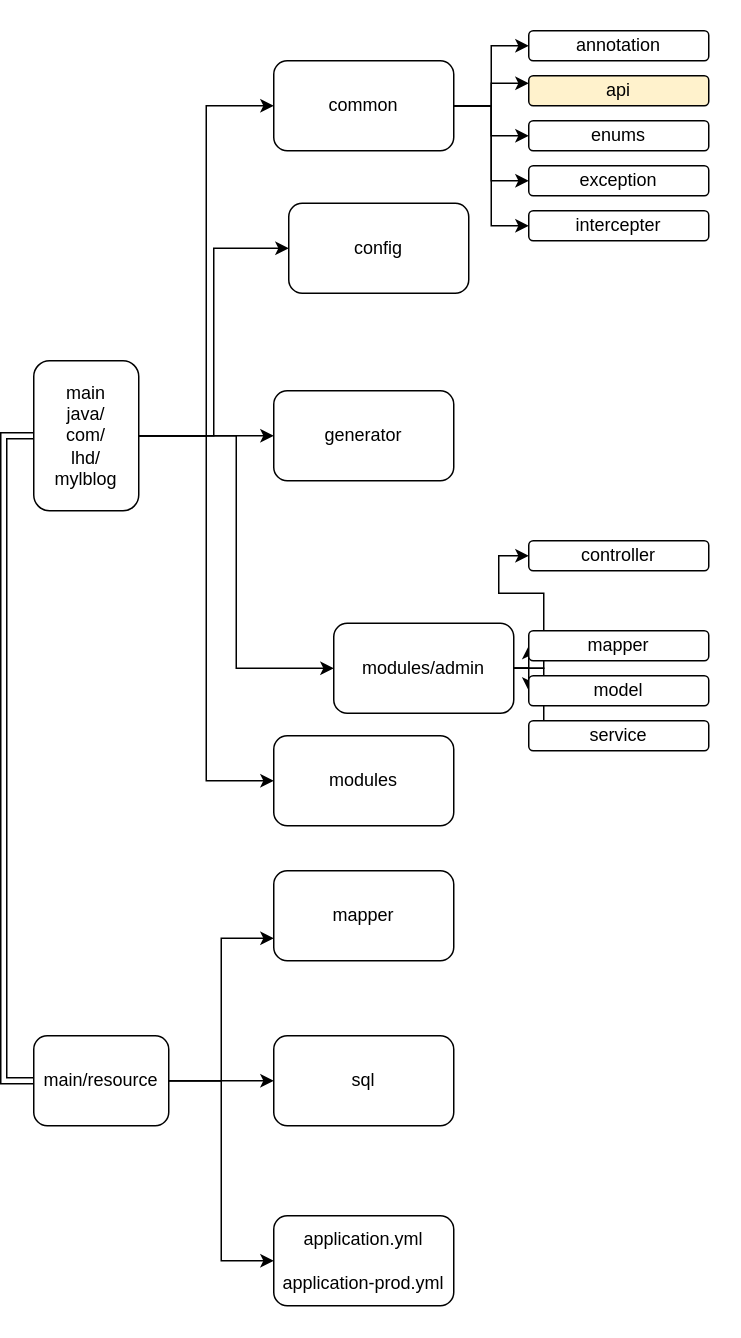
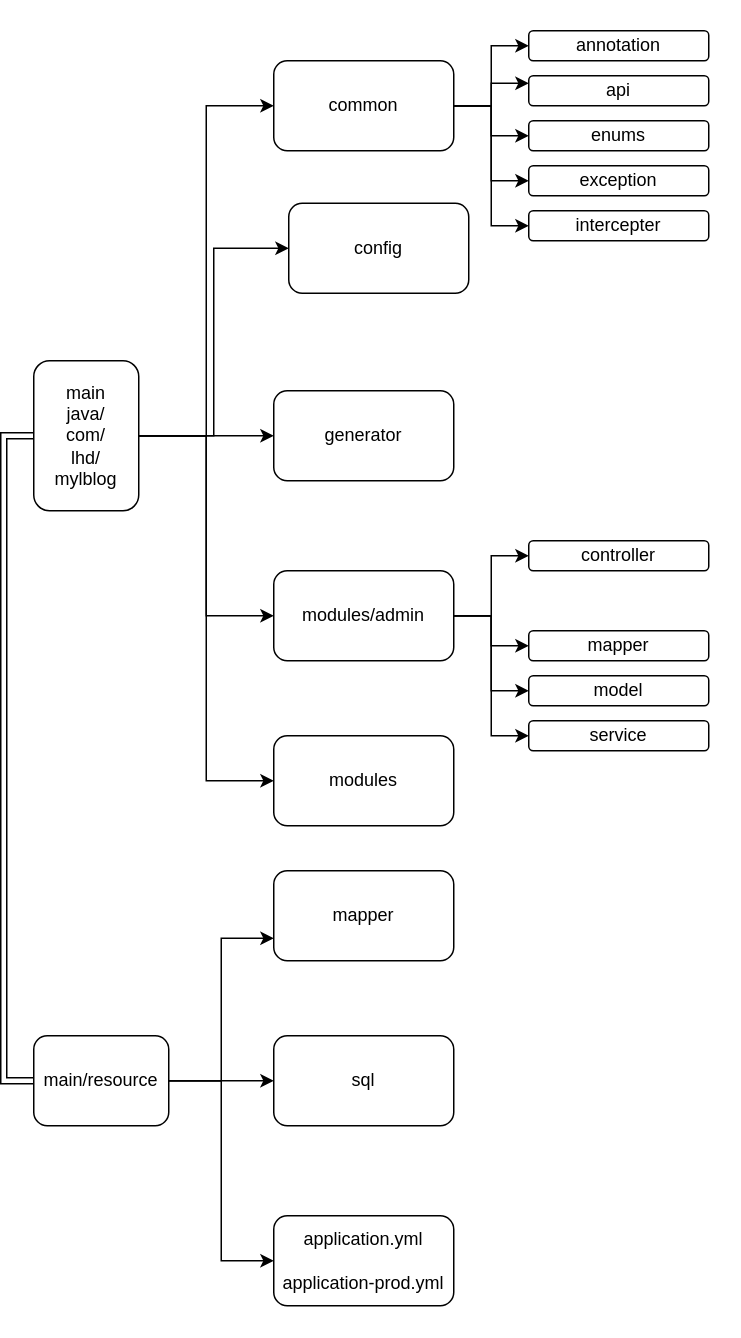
node "api": fillcolor #fff2cc -> #ffffff
node "modules/admin": moved (424, 668) -> (364, 616)
